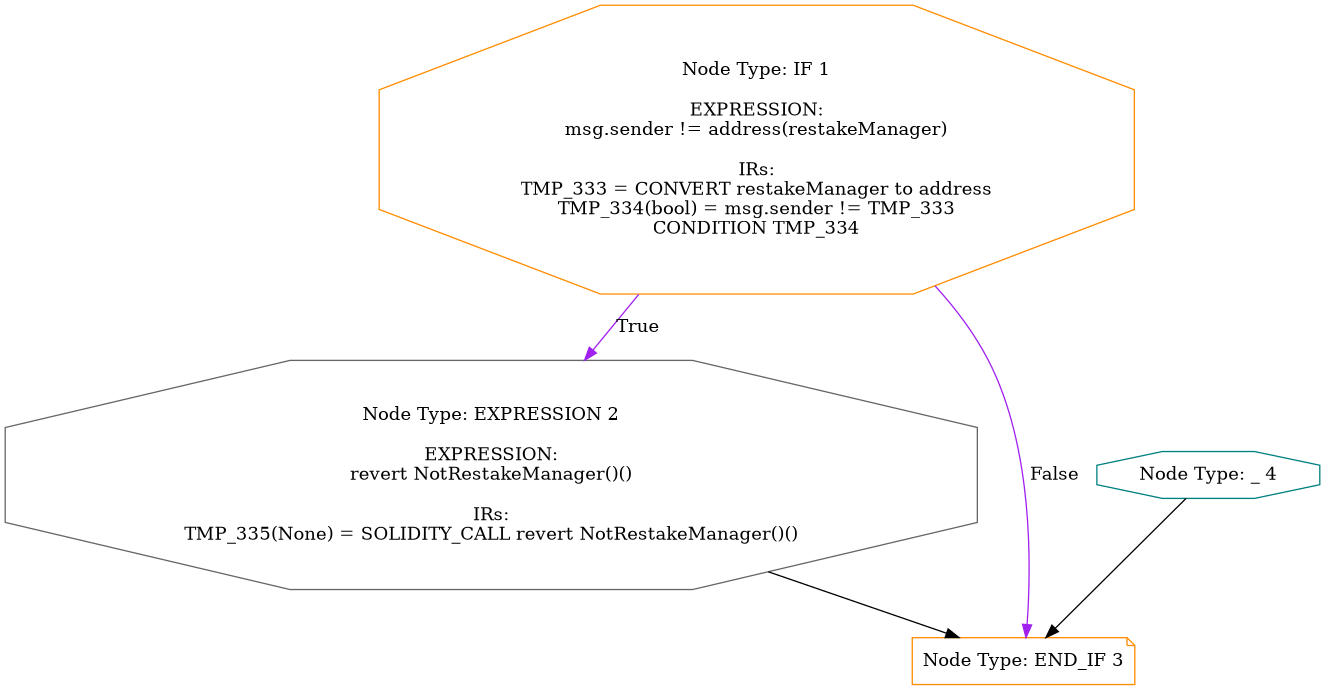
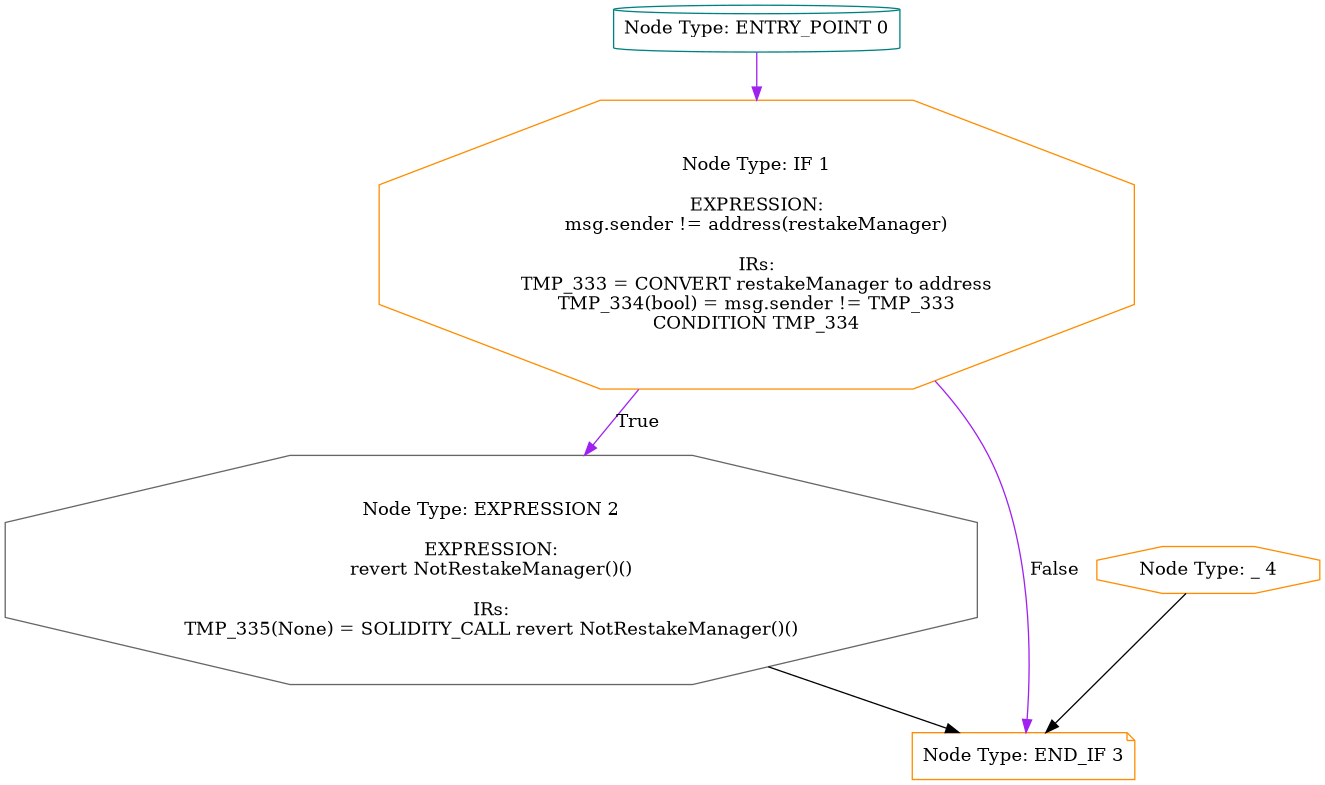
node "Node Type: ENTRY_POINT 0": added
node "Node Type: _ 4": color teal -> darkorange
